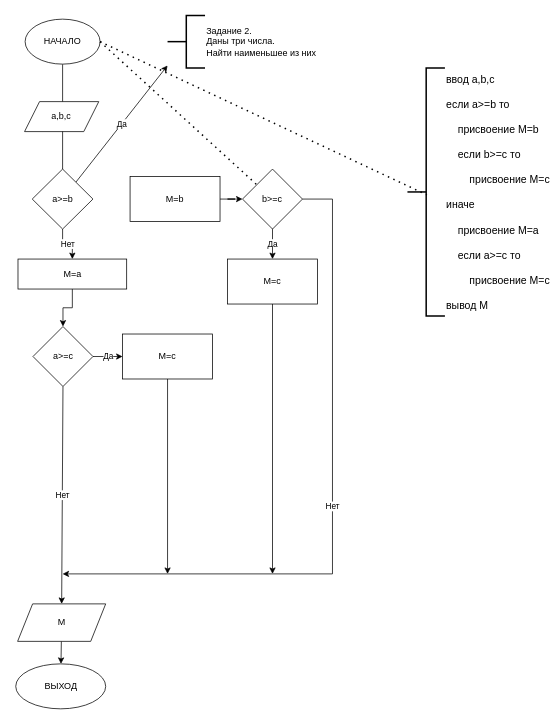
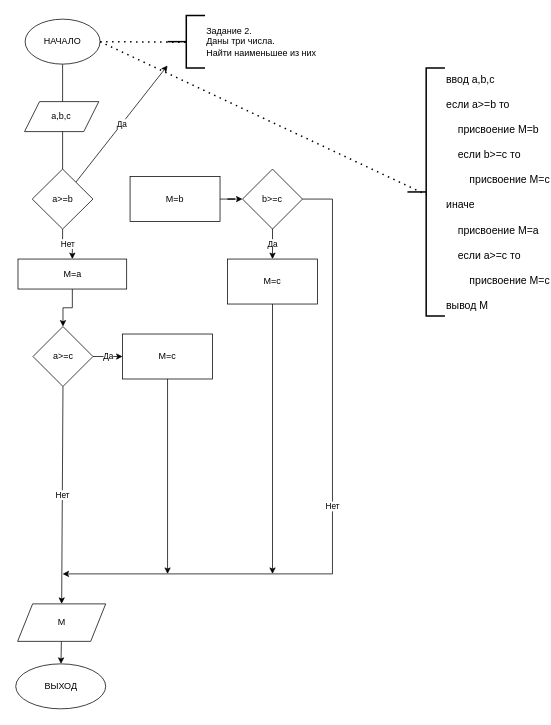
edge "НАЧАЛО" -- "b>=c": now "НАЧАЛО" -- "Задание 2. Даны три числа. Найти наименьшее из них"
